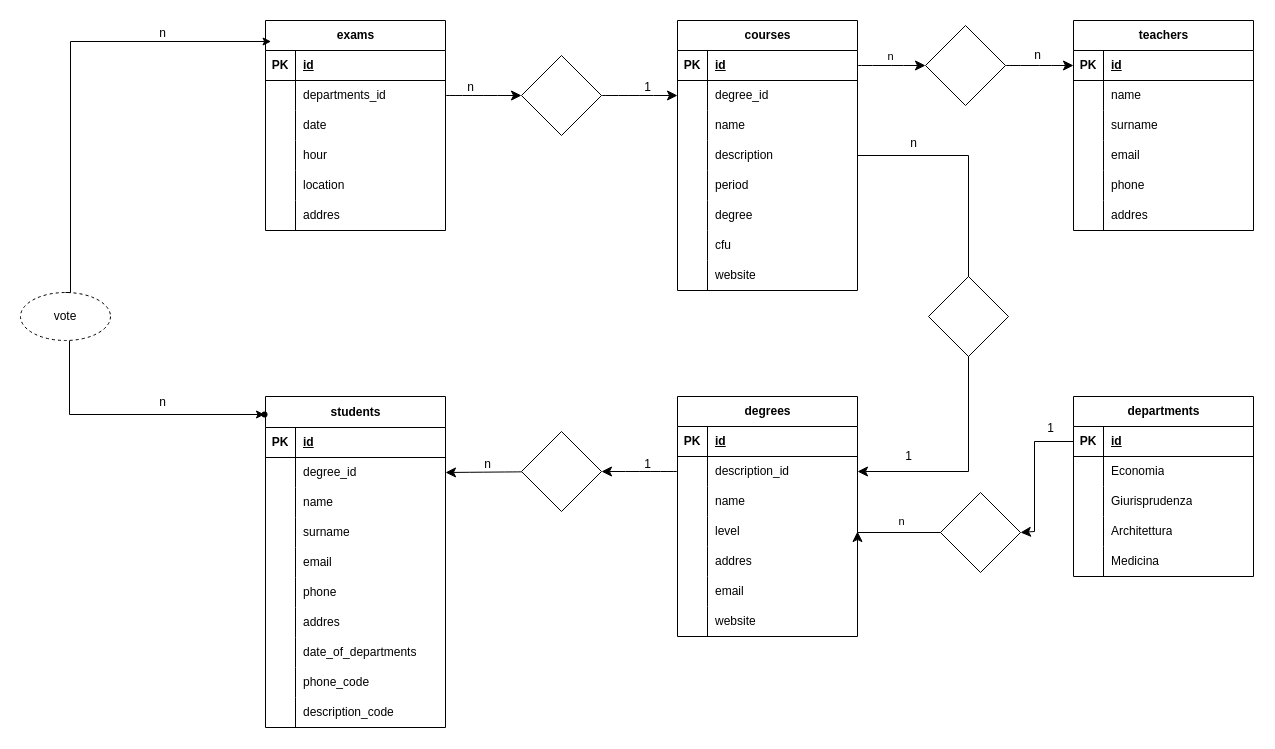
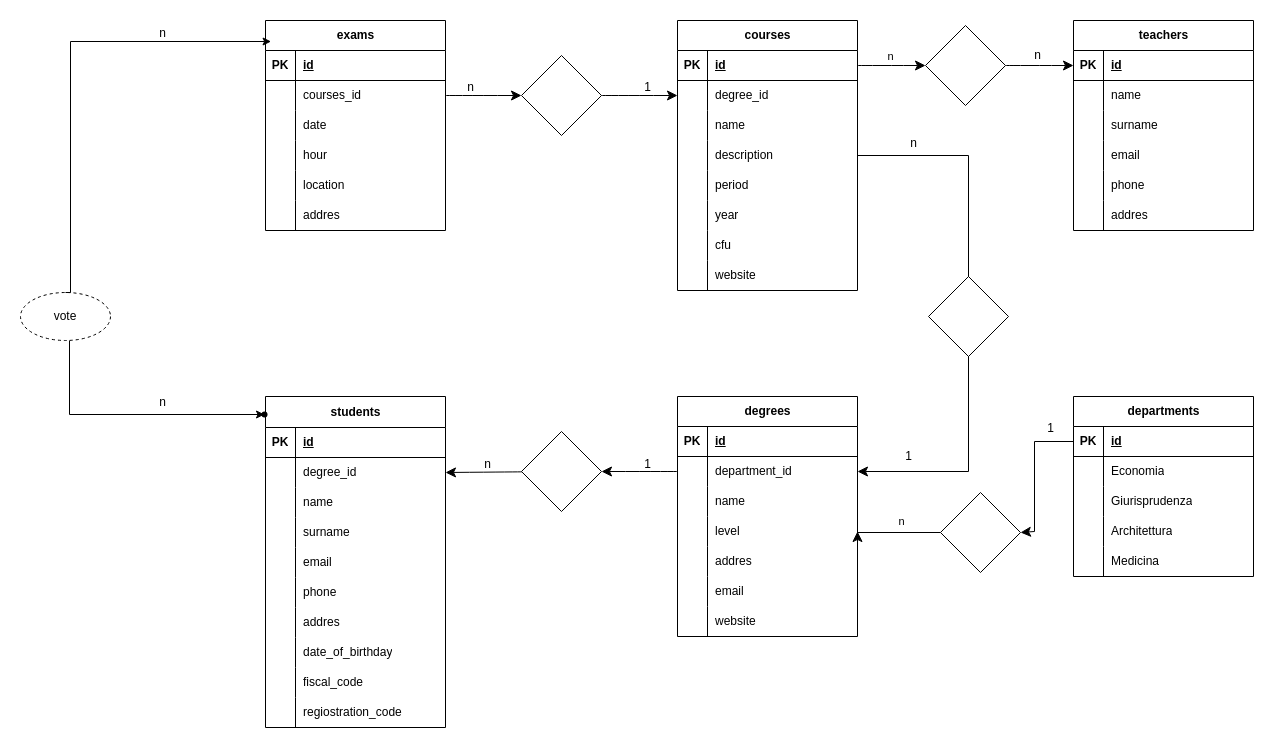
node "departments_id": label "departments_id" -> "courses_id"
node "degree": label "degree" -> "year"
node "description_id": label "description_id" -> "department_id"
node "date_of_departments": label "date_of_departments" -> "date_of_birthday"
node "phone_code": label "phone_code" -> "fiscal_code"
node "description_code": label "description_code" -> "regiostration_code"
